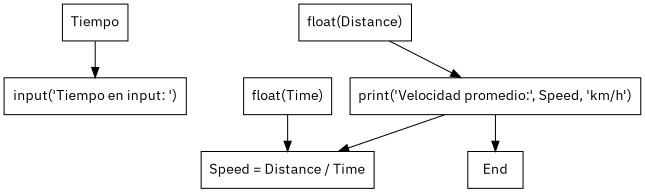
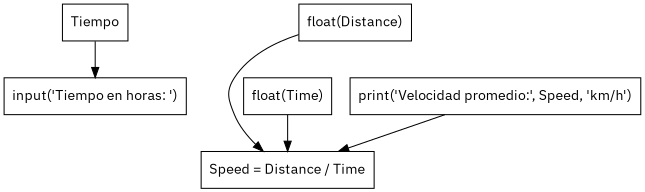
edge "float(Distance)" -> "print('Velocidad promedio:', Speed, 'km/h')": now "float(Distance)" -> "Speed = Distance / Time"
node "input('Tiempo en input: ')": label "input('Tiempo en input: ')" -> "input('Tiempo en horas: ')"
node "End": removed
